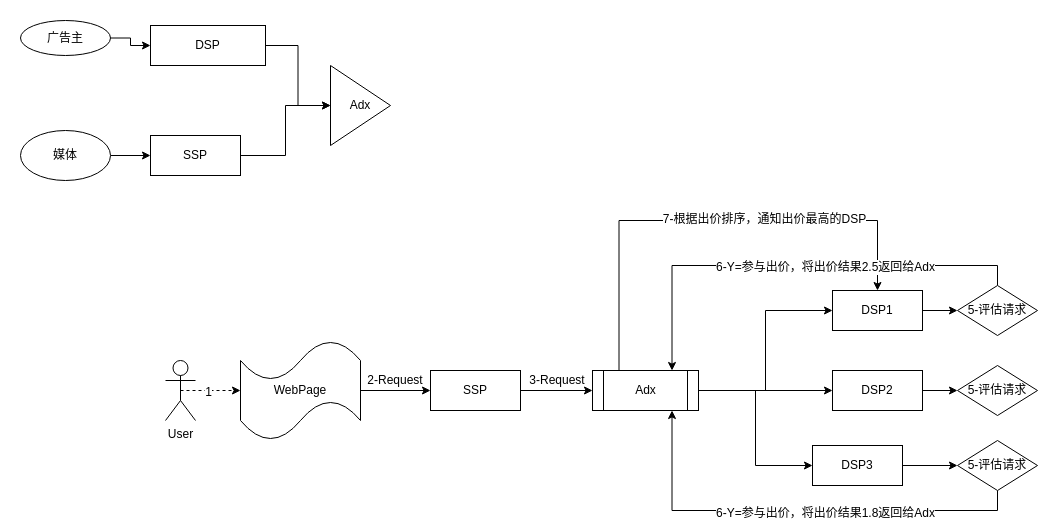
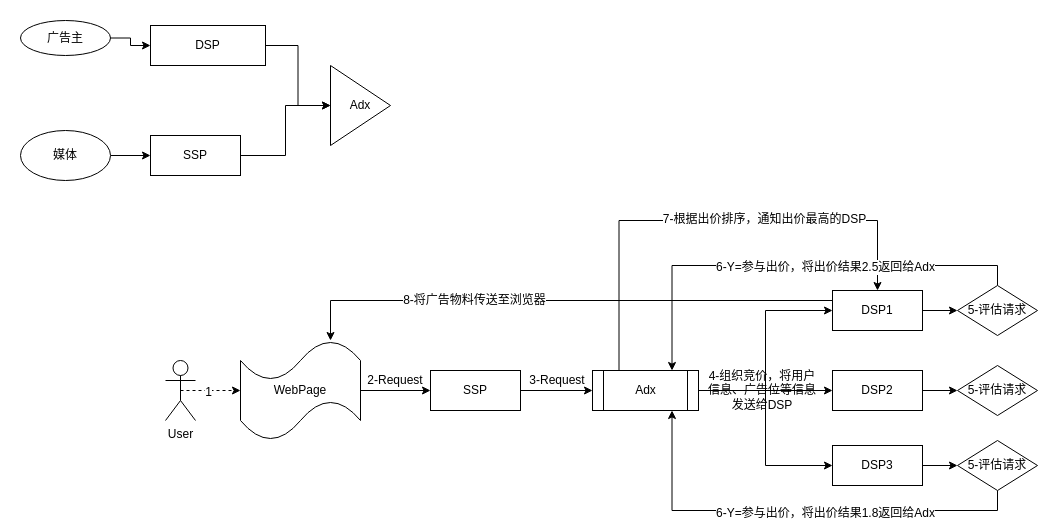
edge "DSP1" -> "WebPage": added, label "8-将广告物料传送至浏览器"
node "4-组织竞价，将用户信息、广告位等信息发送给DSP": added
node "DSP3": moved (858, 466) -> (878, 466)
